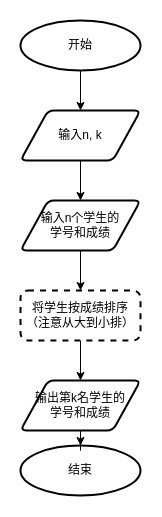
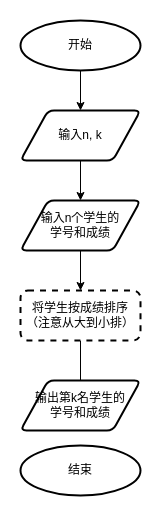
edge "将学生按成绩排序 （注意从大到小排）" -> "输出第k名学生的 学号和成绩": arrowhead classic -> none
edge "输出第k名学生的 学号和成绩" -> "结束": removed
